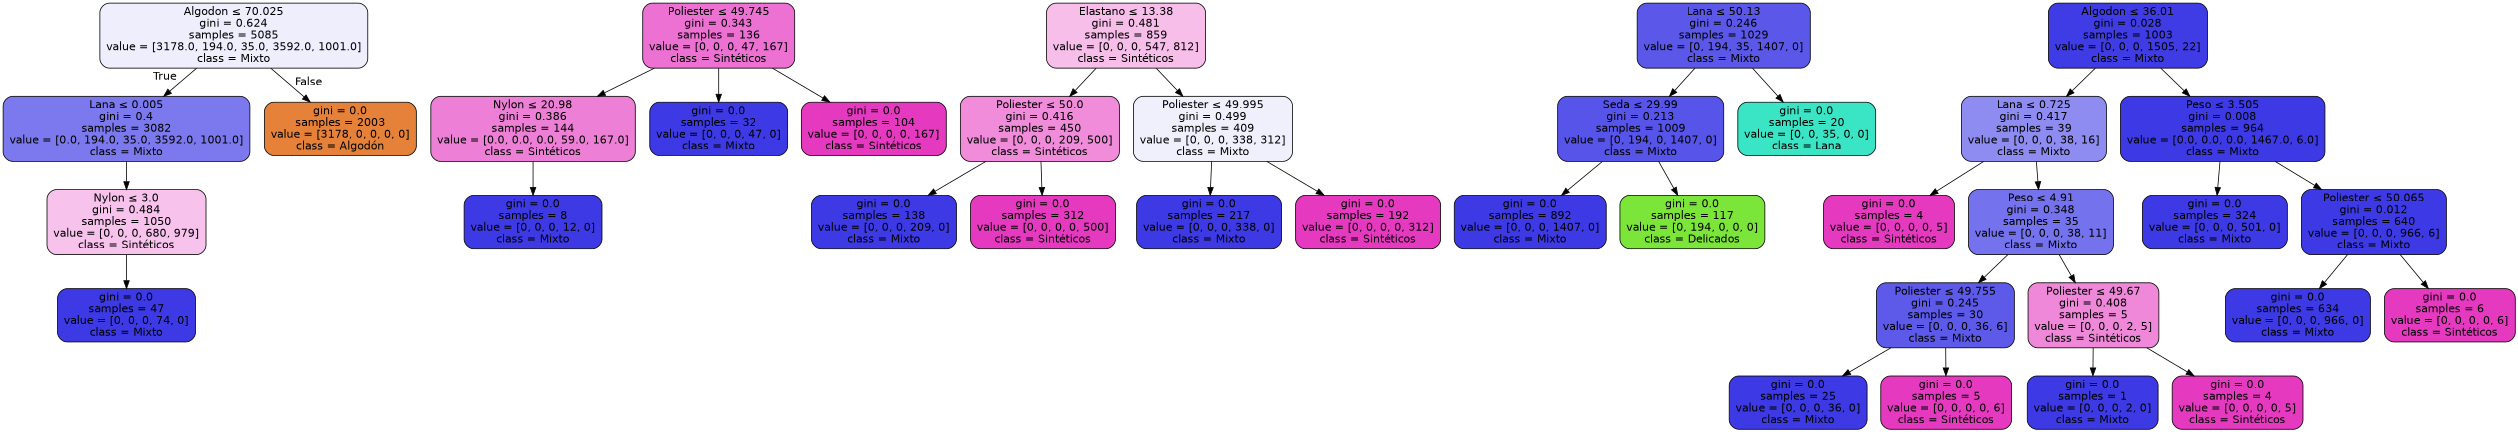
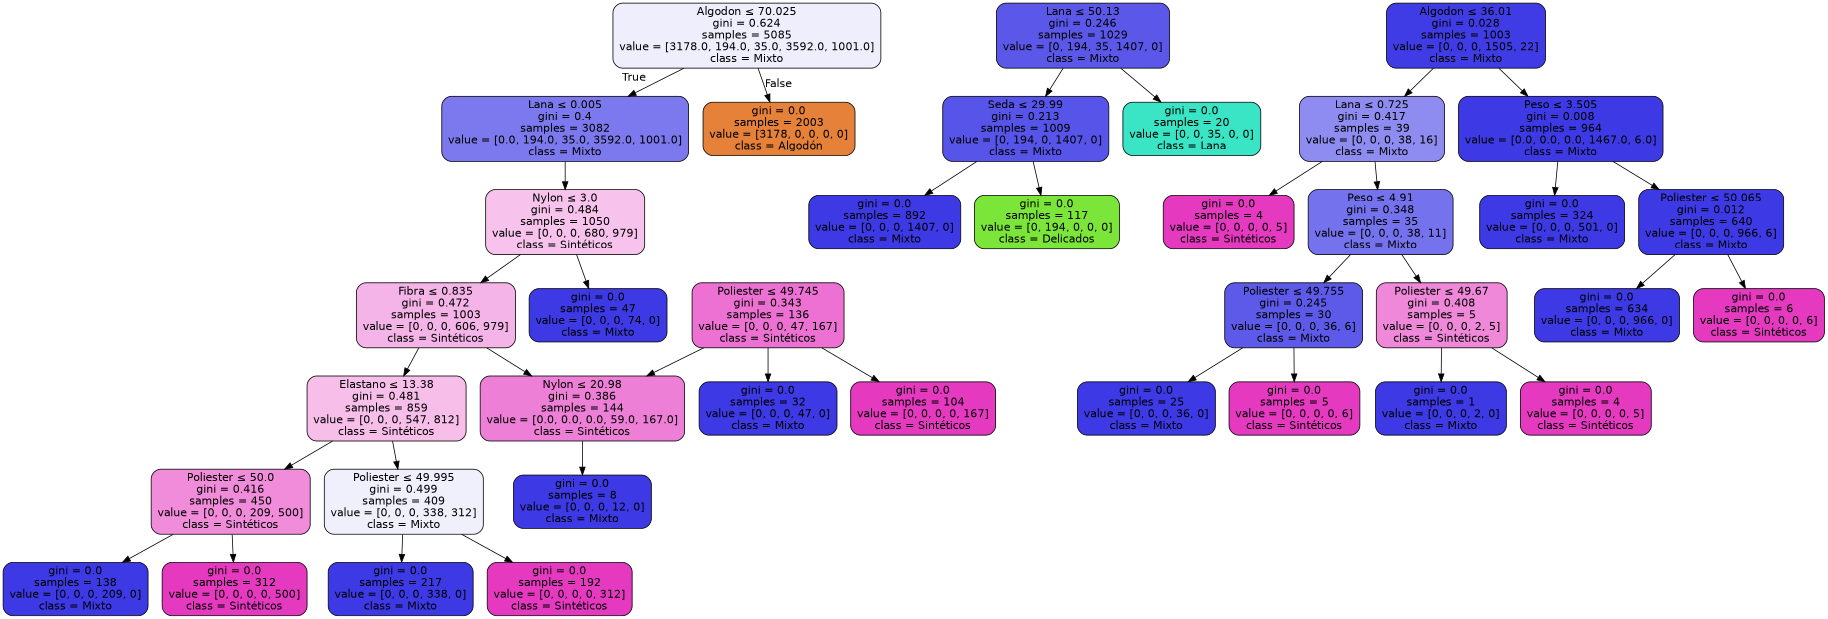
node "Fibra ≤ 0.835": added
